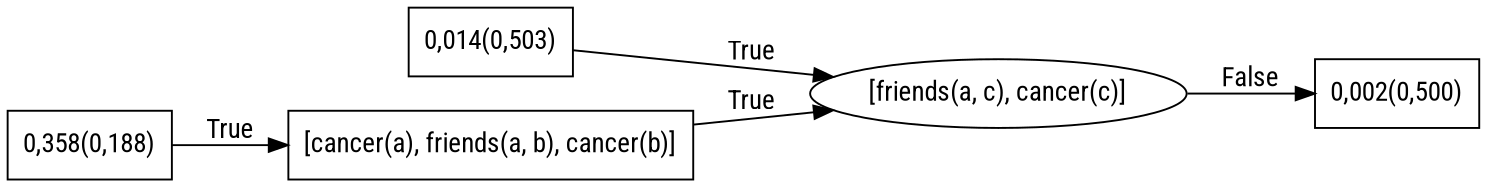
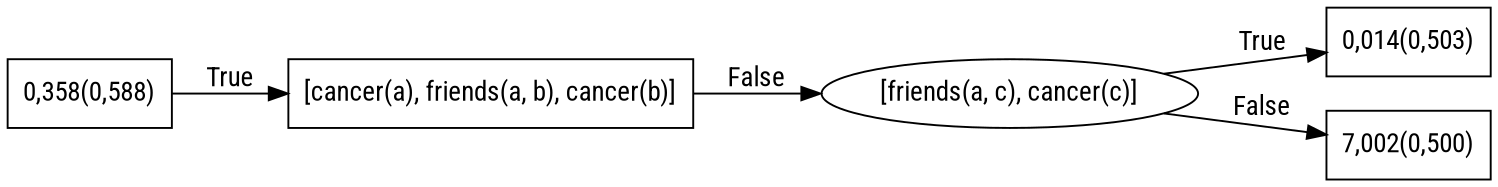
edge "0,014(0,503)" -> "[friends(a, c), cancer(c)]": reversed
node "0,002(0,500)": label "0,002(0,500)" -> "7,002(0,500)"
edge "[cancer(a), friends(a, b), cancer(b)]" -> "[friends(a, c), cancer(c)]": label "True" -> "False"
node "0,358(0,188)": label "0,358(0,188)" -> "0,358(0,588)"
